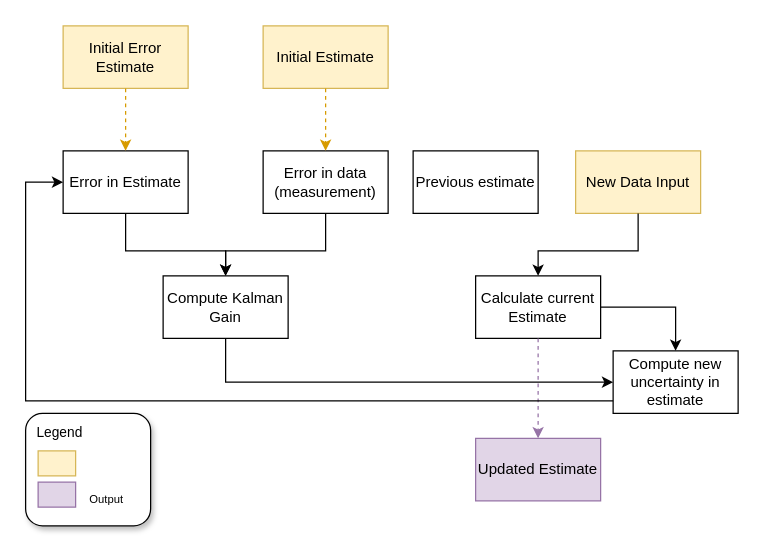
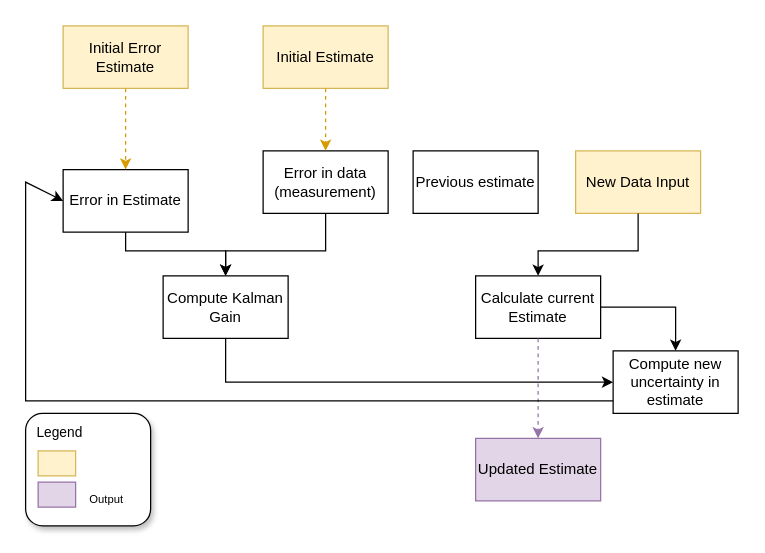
node "Error in Estimate": moved (126, 182) -> (126, 201)
